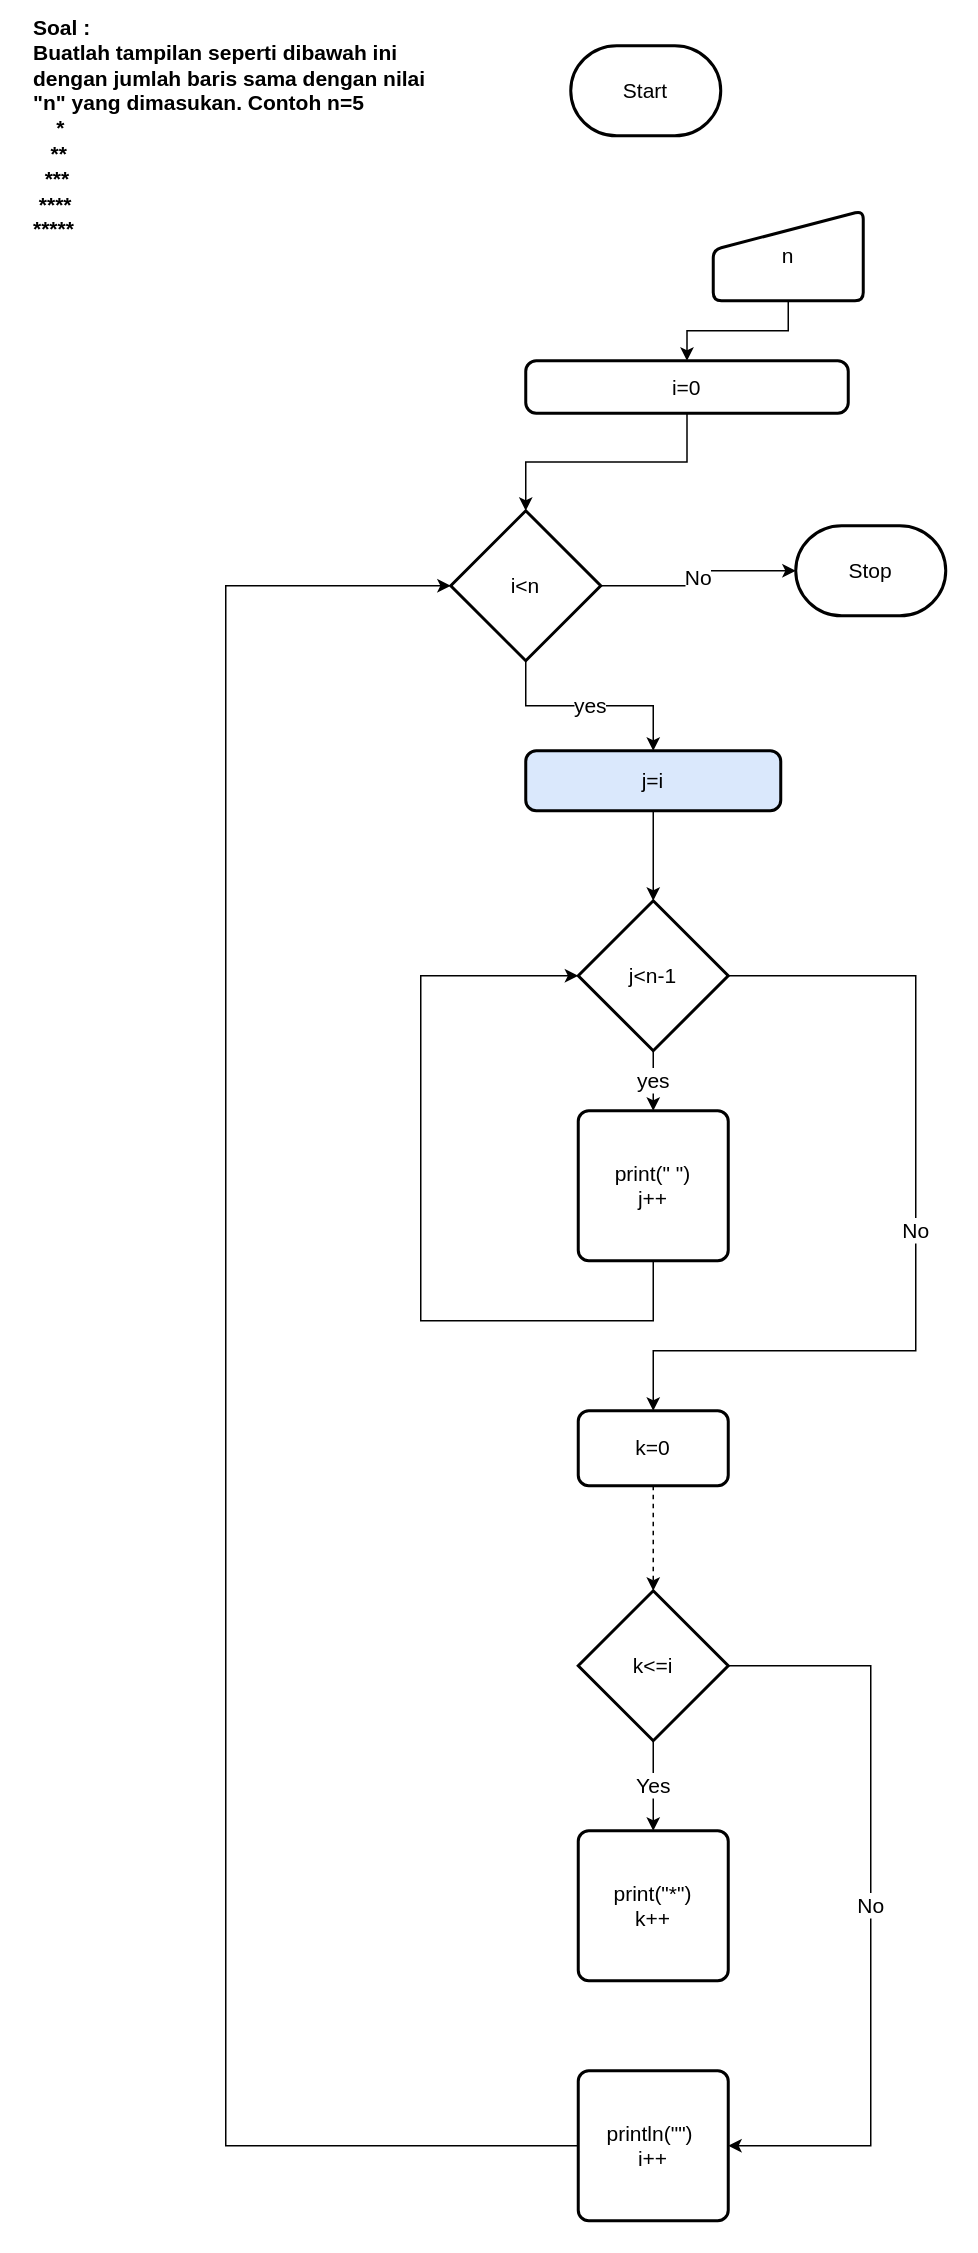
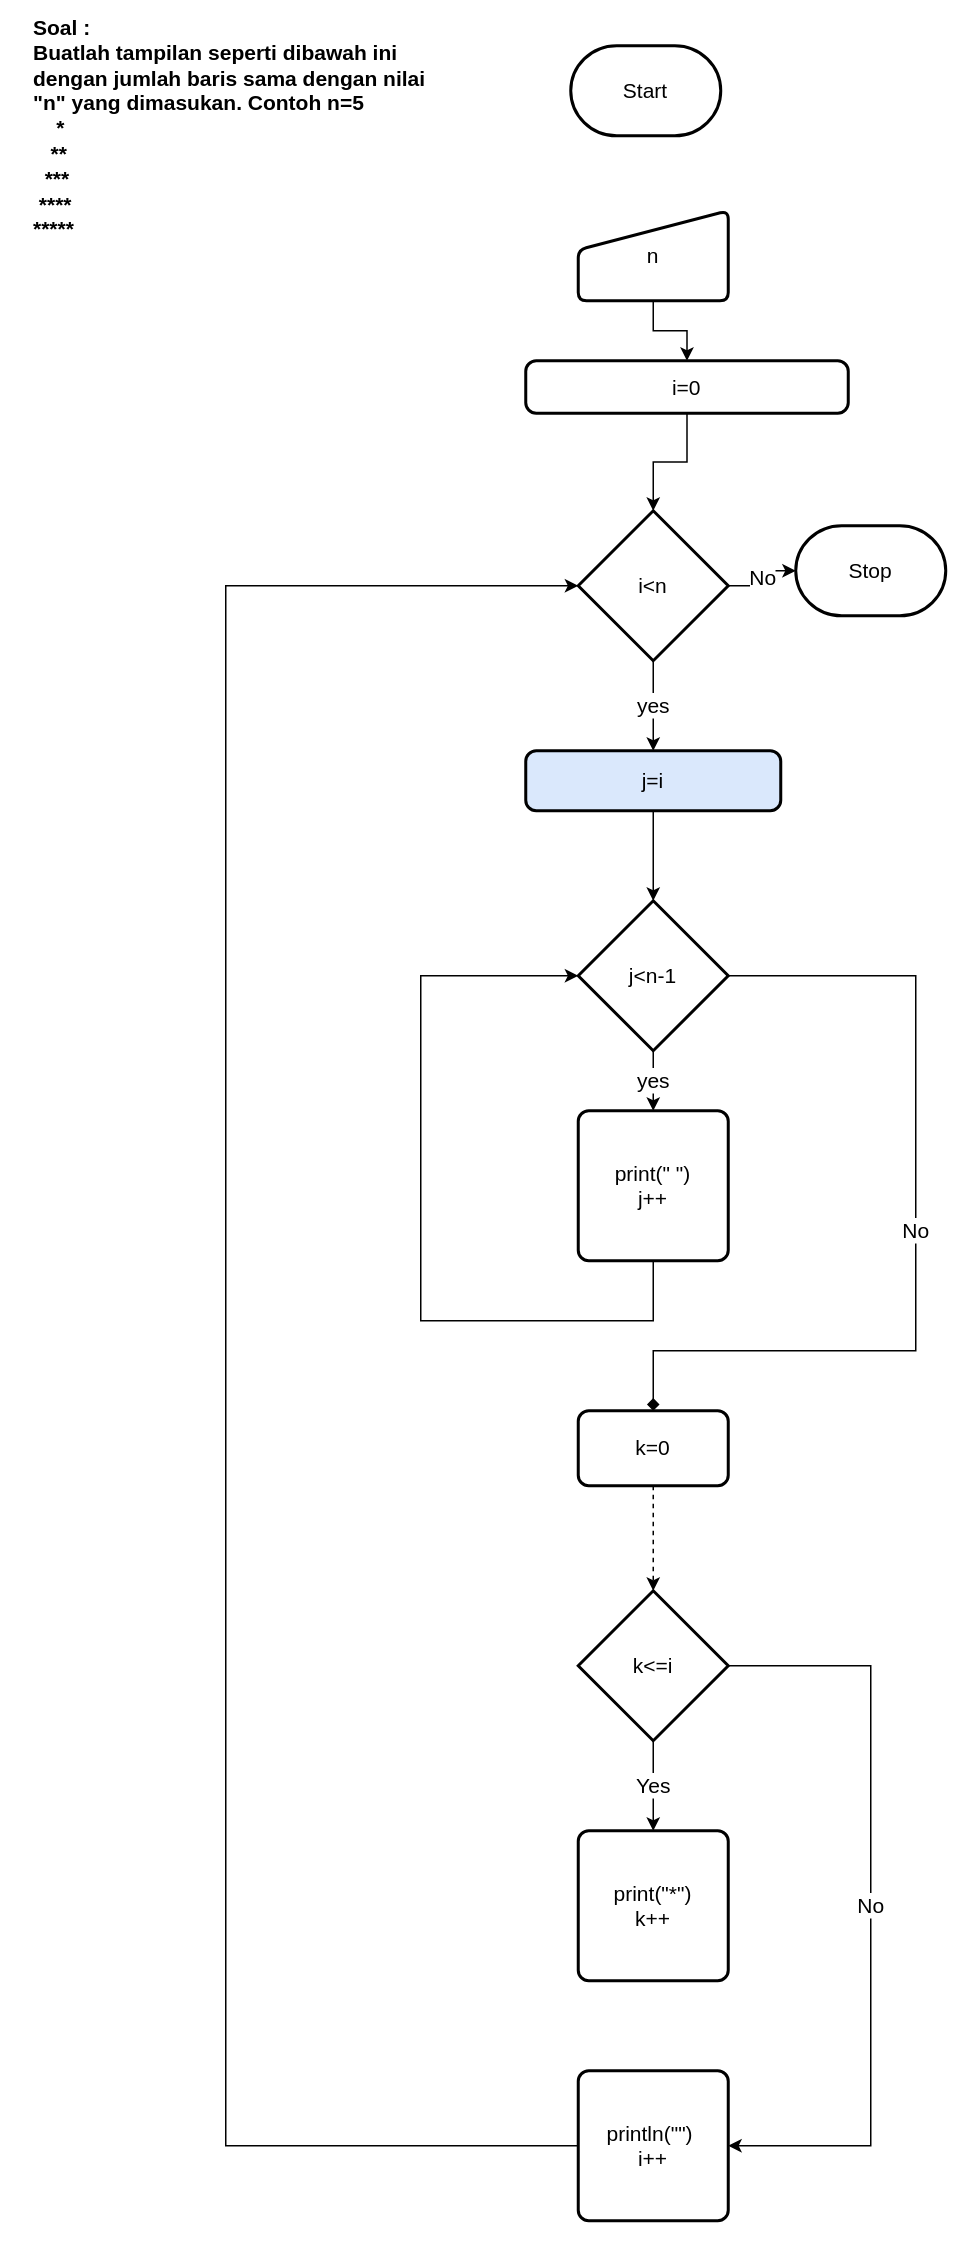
node "n": moved (788, 256) -> (653, 256)
node "i<n": moved (526, 586) -> (653, 586)
edge "j<n-1" -> "k=0": arrowhead classic -> diamond
